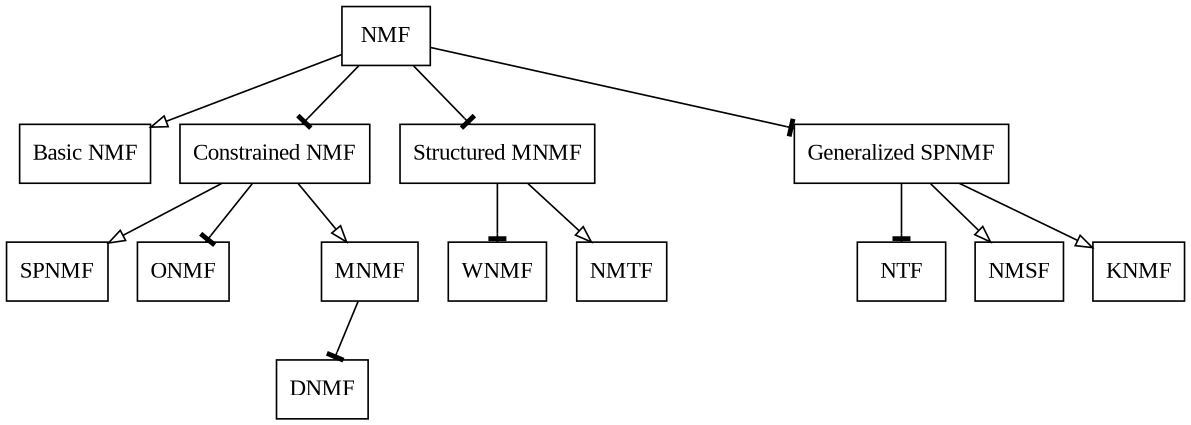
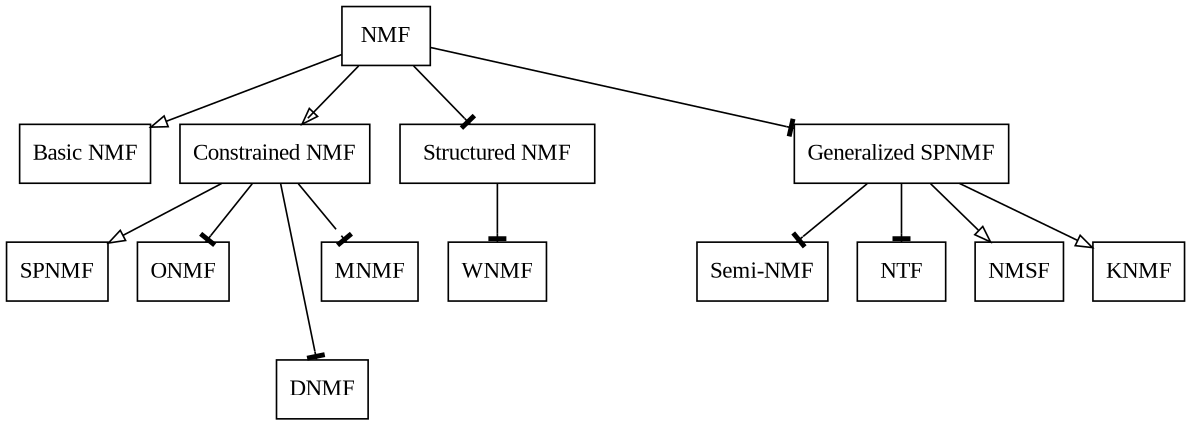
edge "NMF" -> "Constrained NMF": arrowhead tee -> onormal
node "Structured MNMF": label "Structured MNMF" -> "Structured NMF"
edge "Constrained NMF" -> "MNMF": arrowhead onormal -> tee
node "NMTF": removed
node "Semi-NMF": added
edge "MNMF" -> "DNMF": now "Constrained NMF" -> "DNMF"
